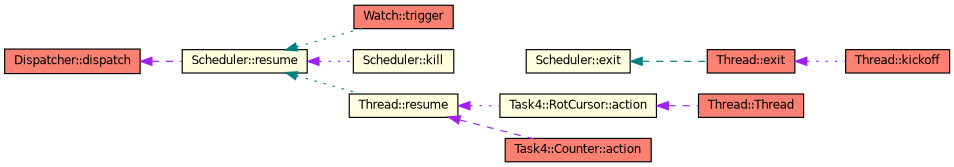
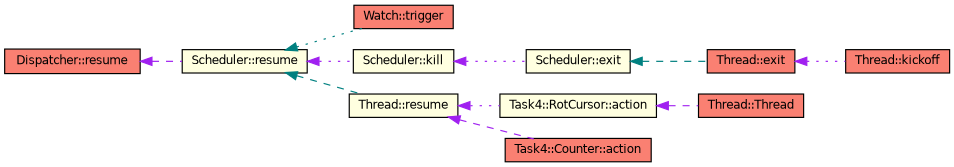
node "Dispatcher::dispatch": label "Dispatcher::dispatch" -> "Dispatcher::resume"
edge "Scheduler::exit" -> "Scheduler::kill": added
edge "Thread::resume" -> "Scheduler::resume": style dotted -> dashed
